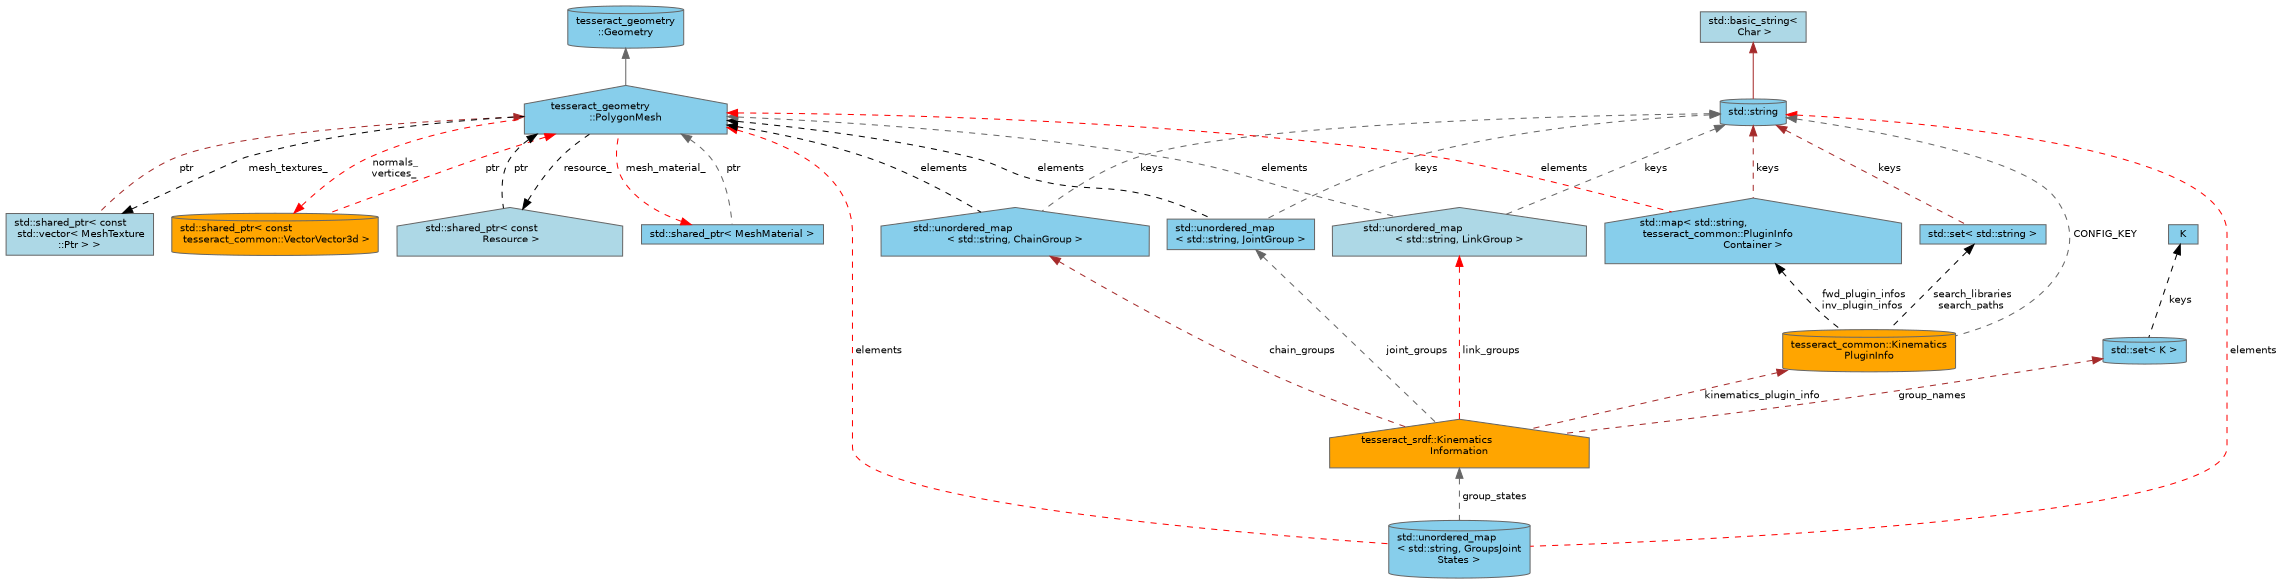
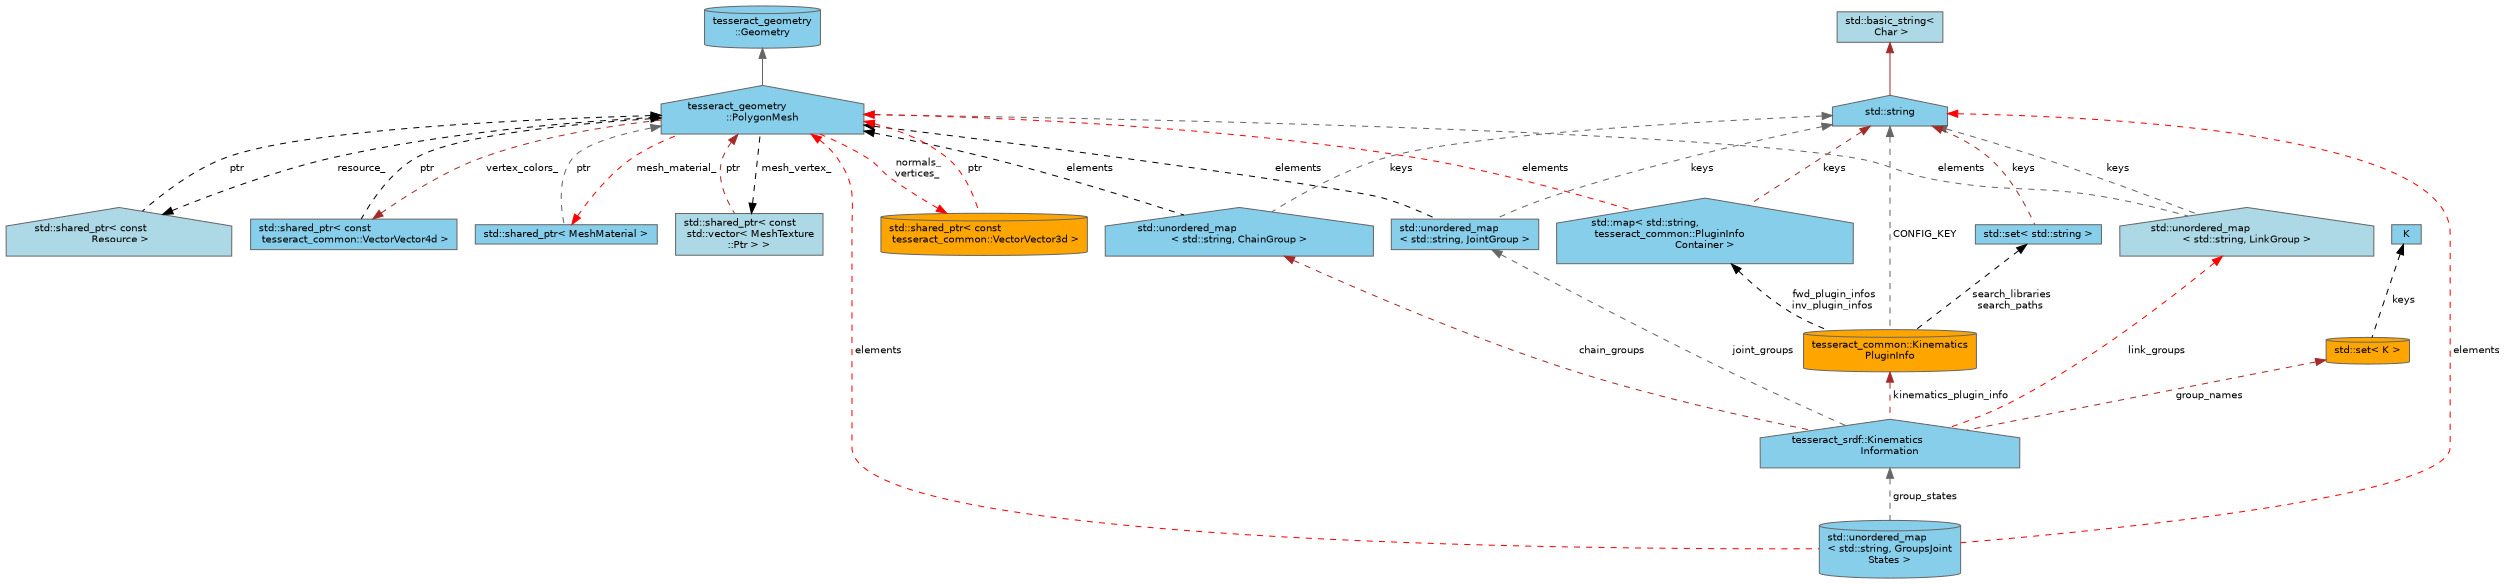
node "std::string": shape cylinder -> house
edge "tesseract_geometry ::PolygonMesh" -> "std::shared_ptr< const std::vector< MeshTexture ::Ptr > >": label " mesh_textures_" -> " mesh_vertex_"
node "std::shared_ptr< const tesseract_common::VectorVector4d >": added
node "std::set< K >": fillcolor skyblue -> orange
node "tesseract_srdf::Kinematics Information": fillcolor orange -> skyblue
